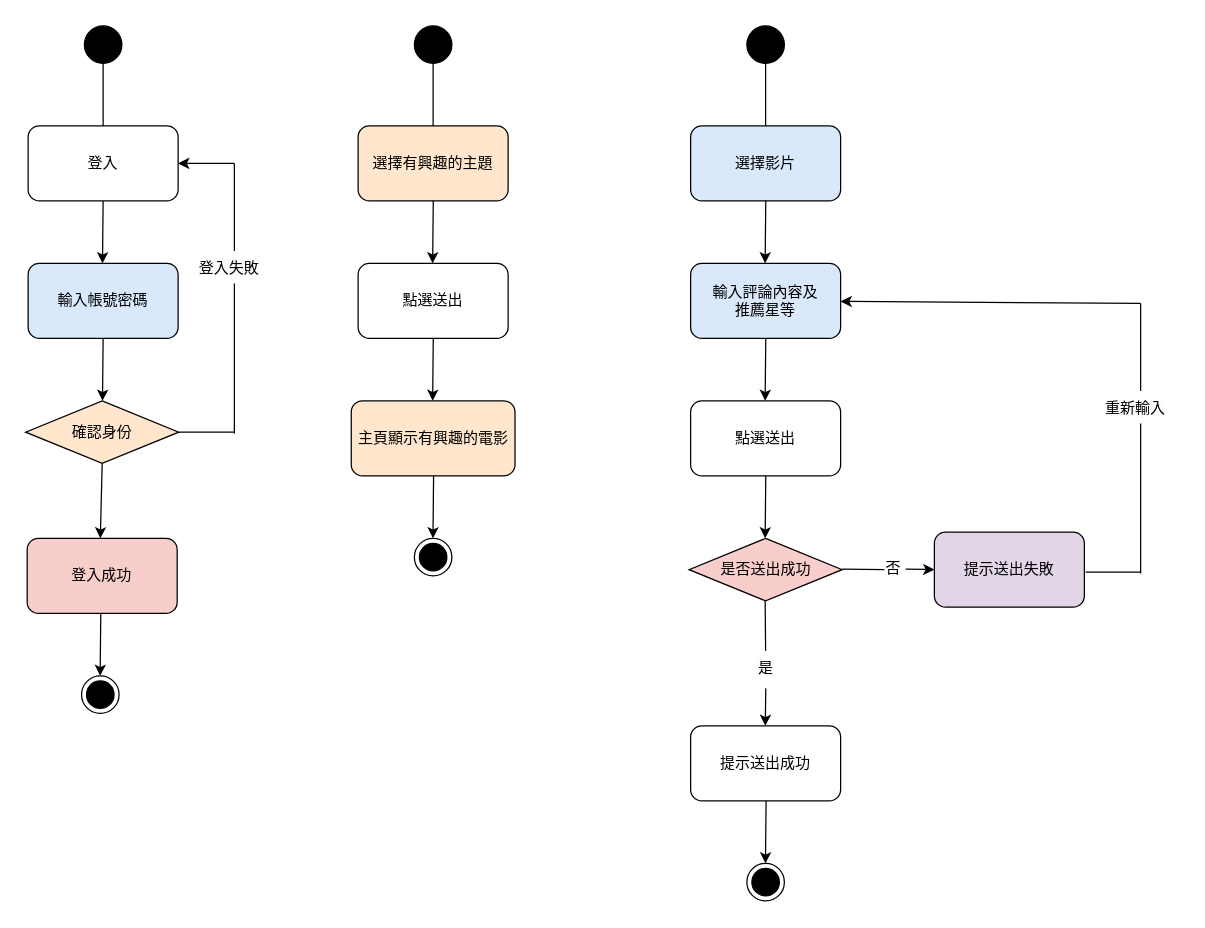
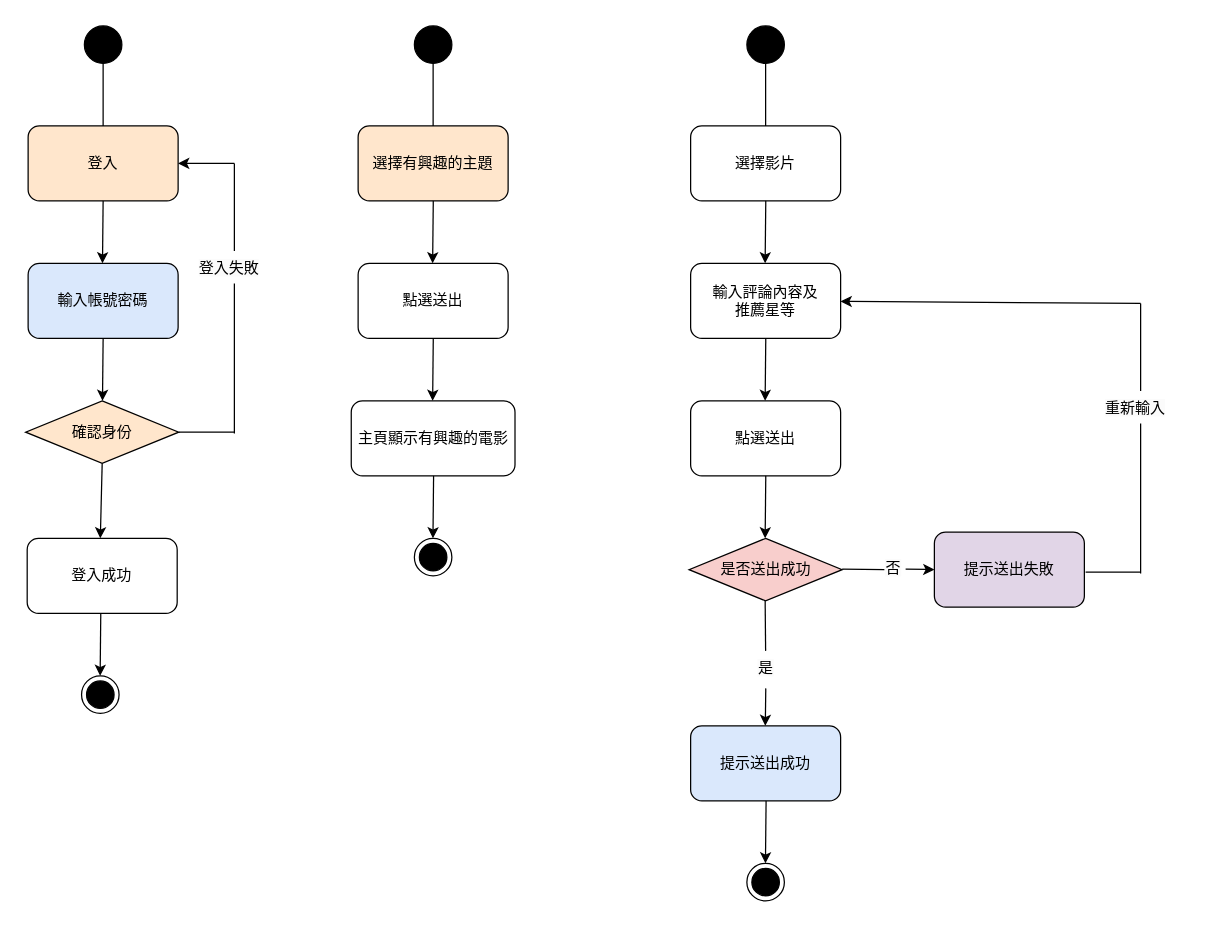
node "登入": fillcolor #ffffff -> #ffe6cc
node "選擇影片": fillcolor #dae8fc -> #ffffff
node "輸入評論內容及 推薦星等": fillcolor #dae8fc -> #ffffff
node "主頁顯示有興趣的電影": fillcolor #ffe6cc -> #ffffff
node "登入成功": fillcolor #f8cecc -> #ffffff
node "提示送出成功": fillcolor #ffffff -> #dae8fc
